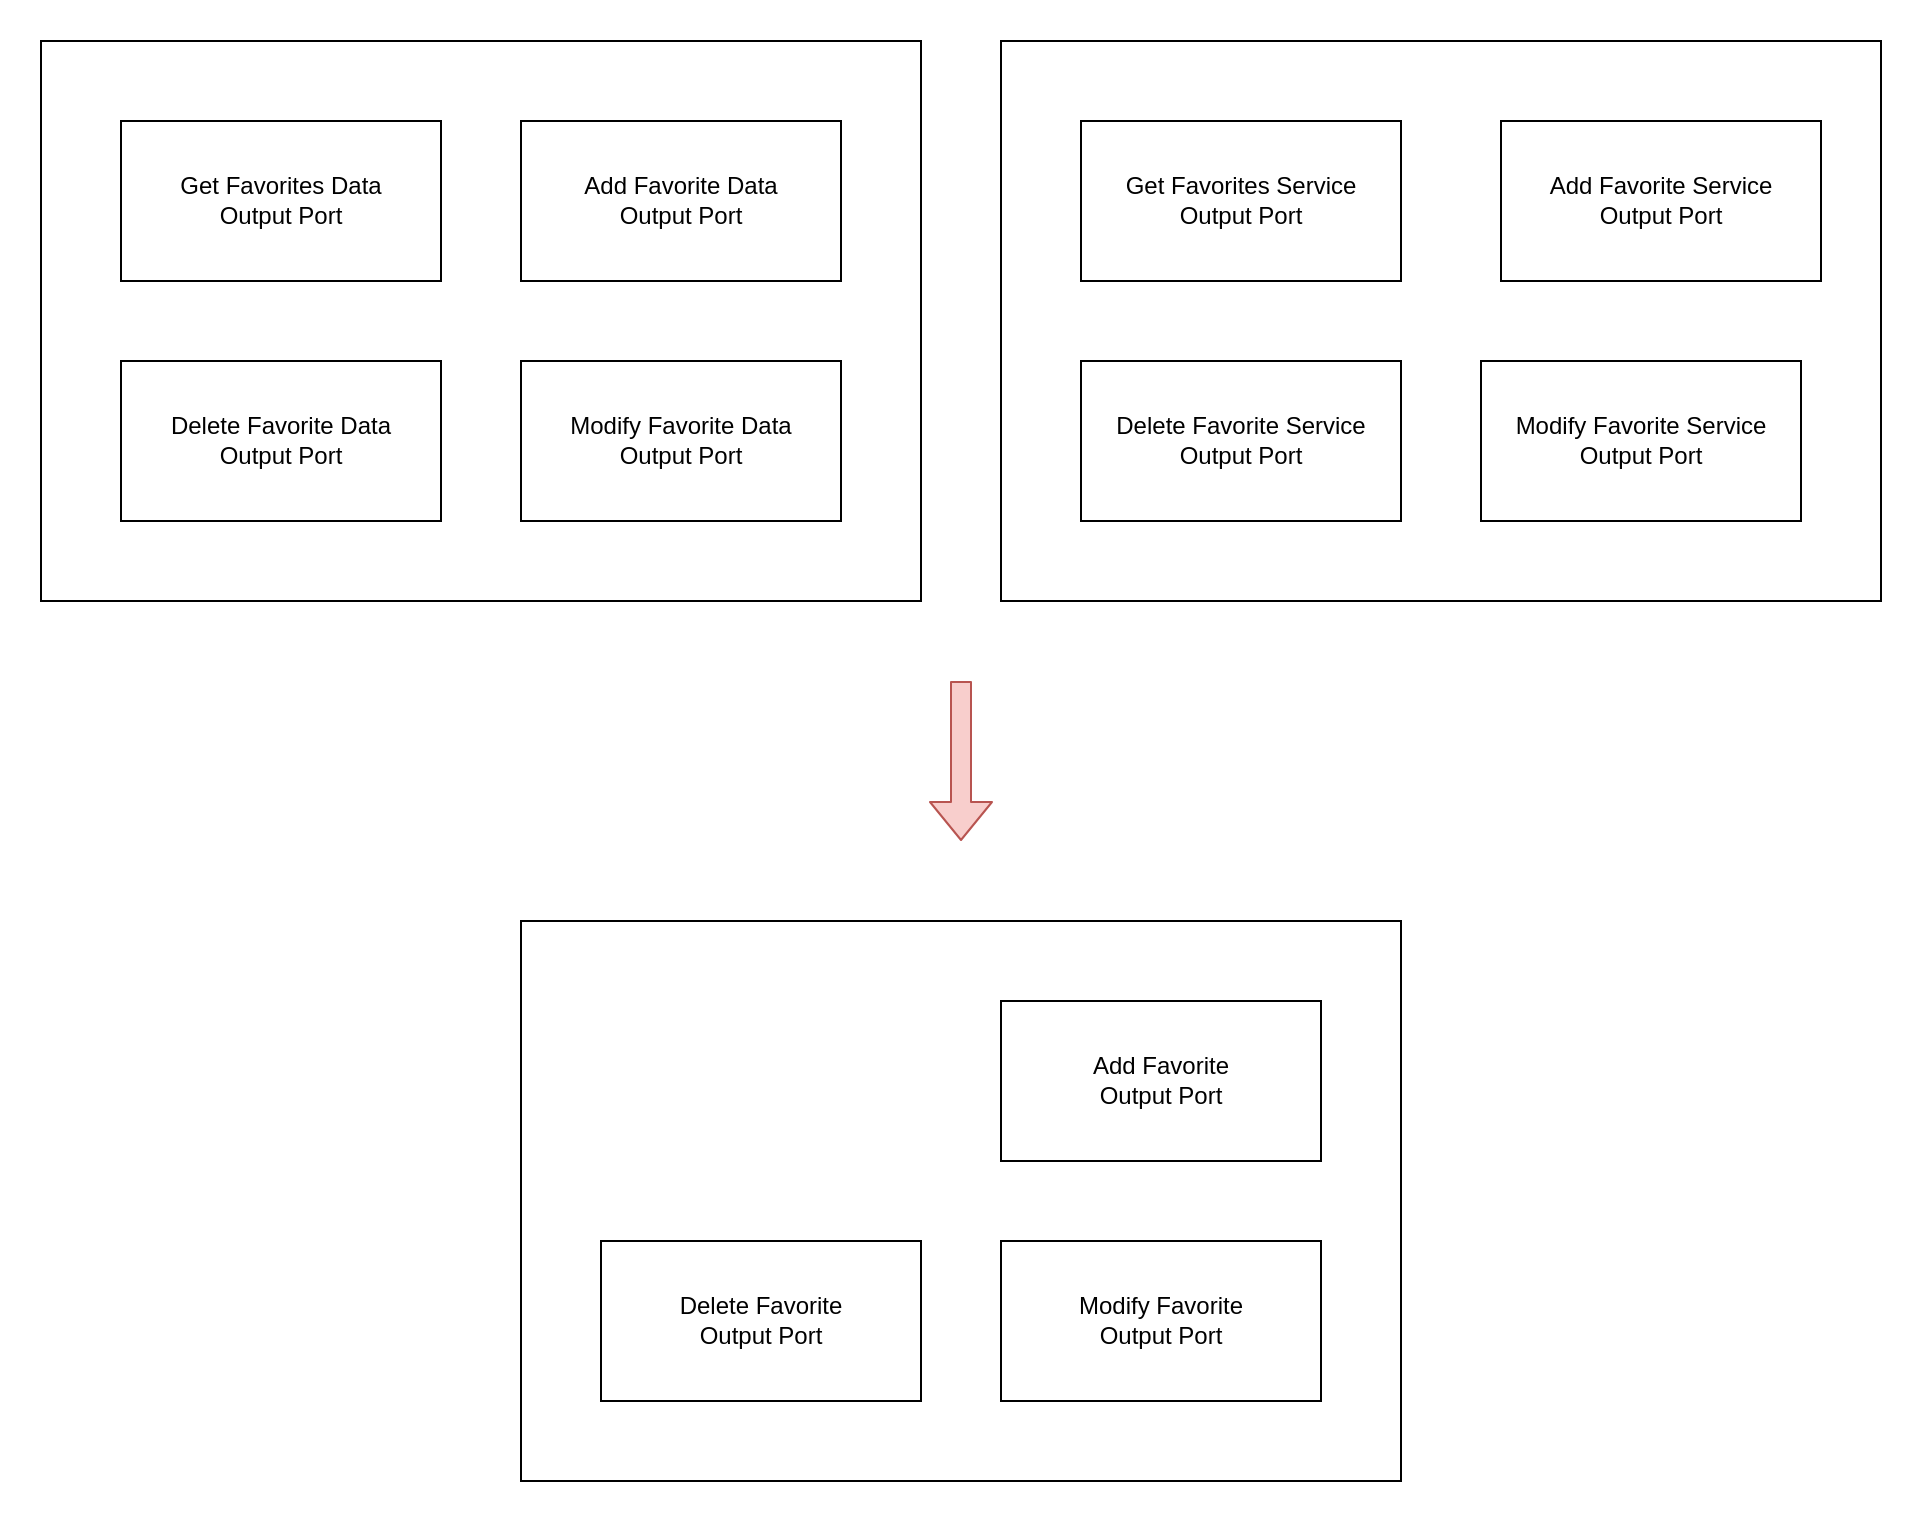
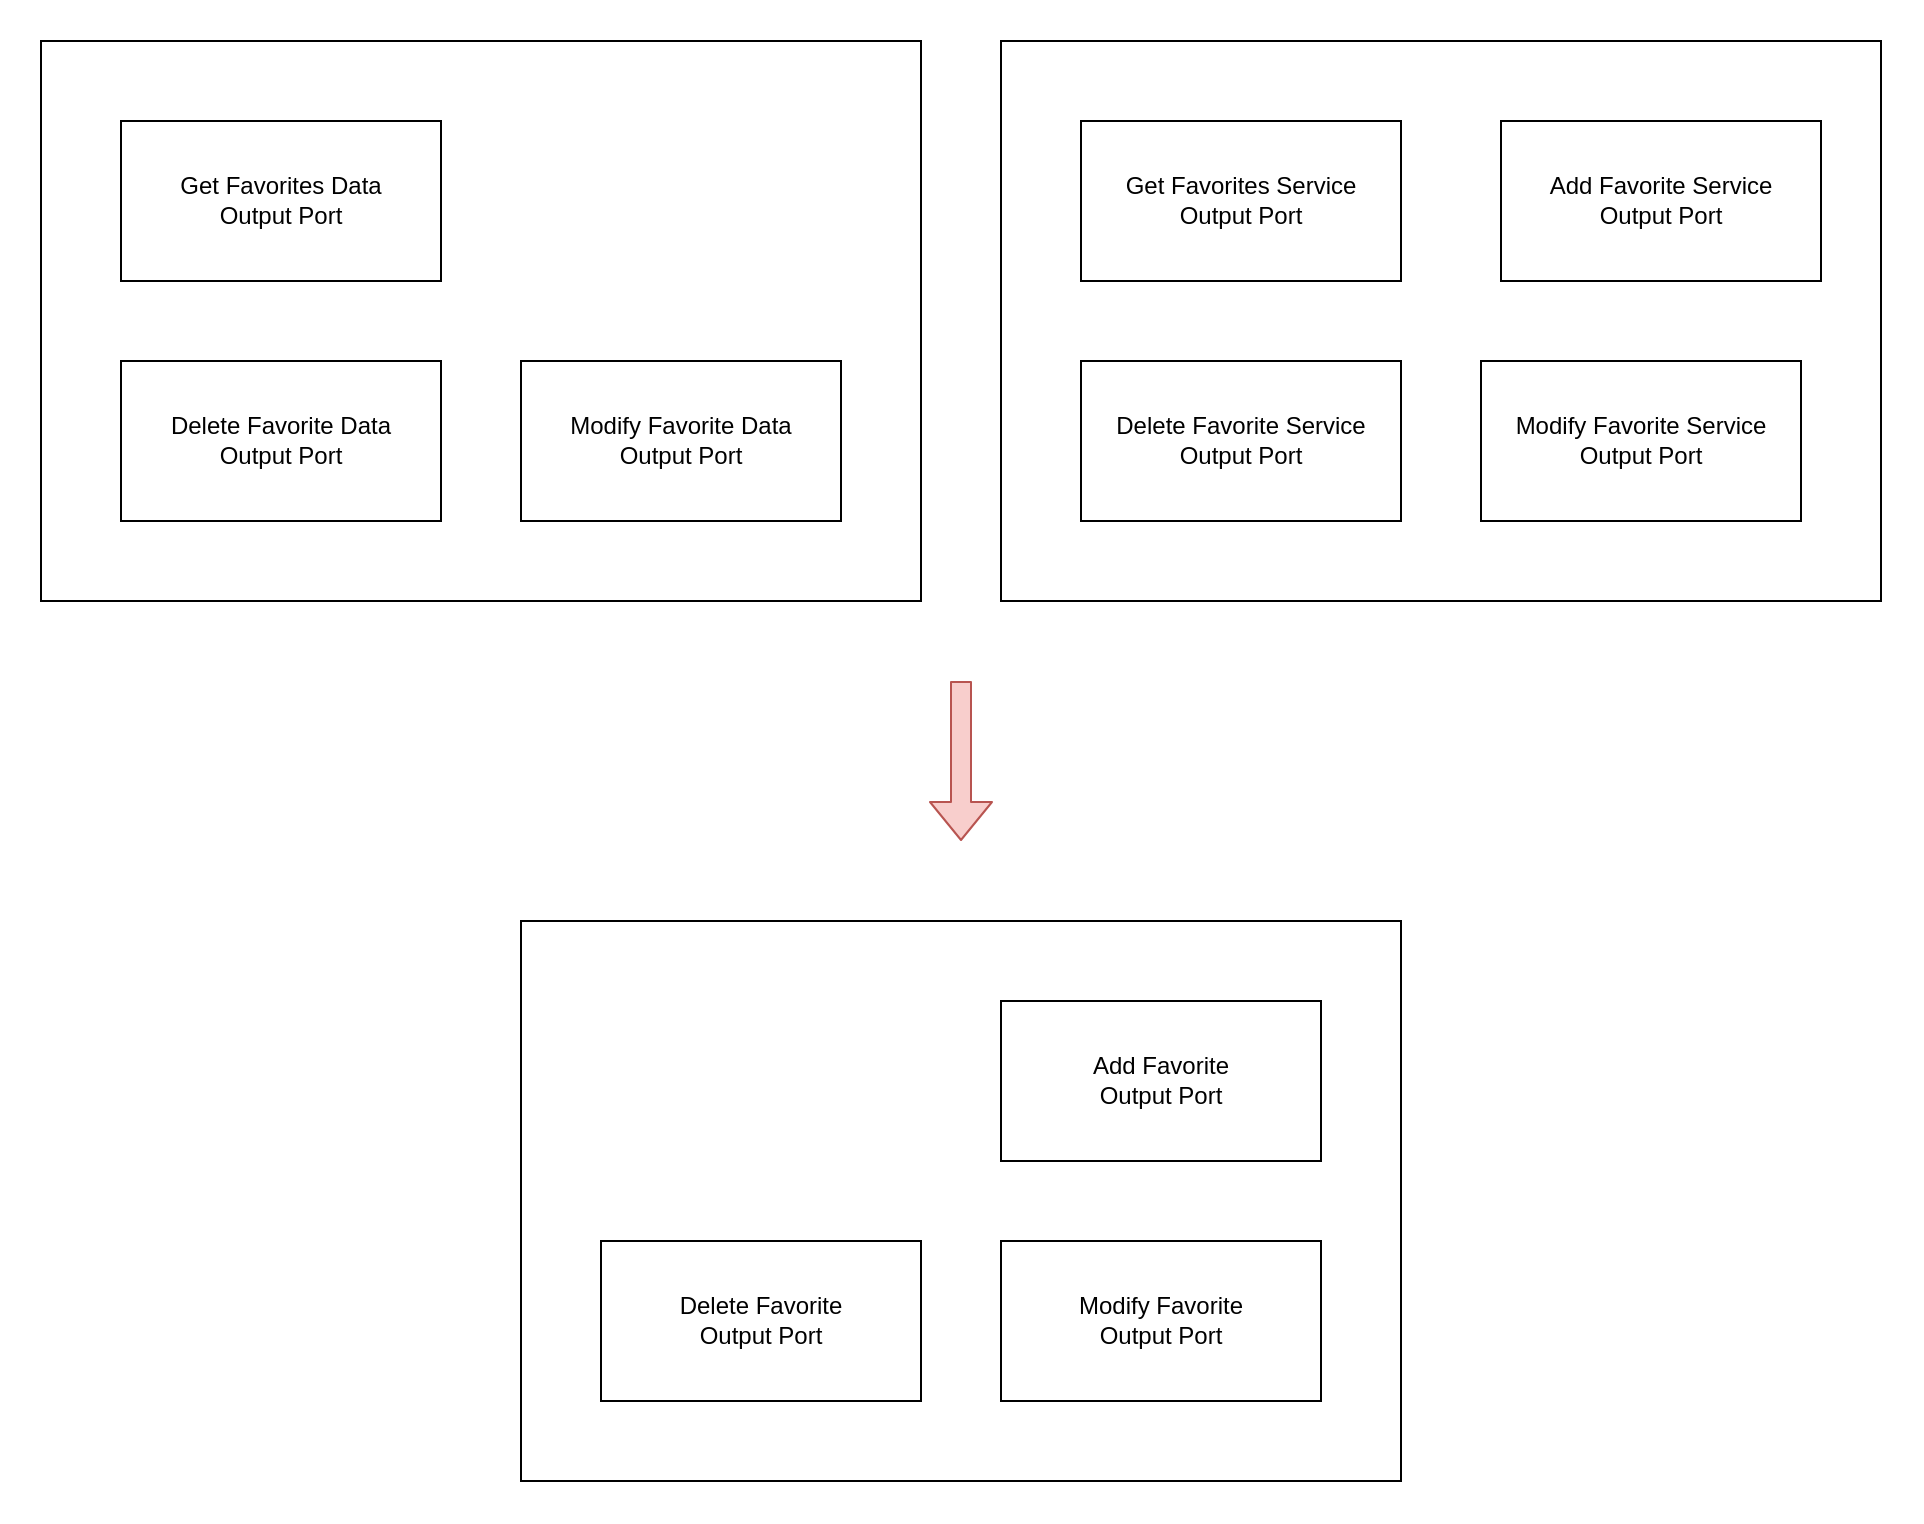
node "Add Favorite Data Output Port": removed
